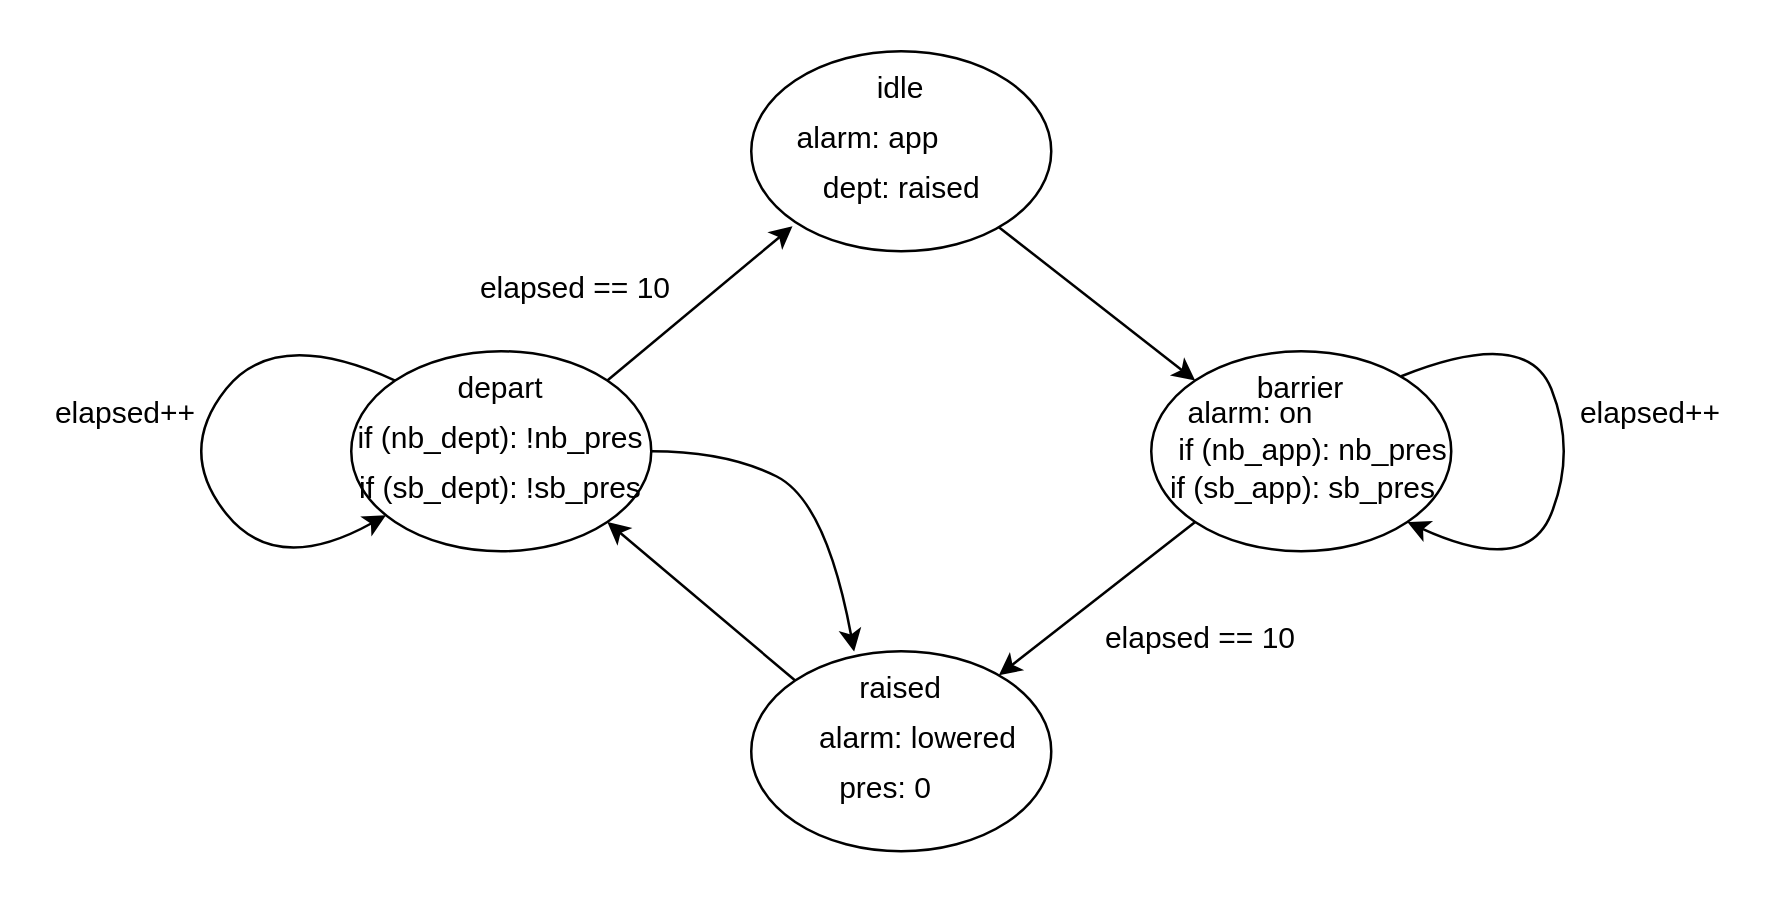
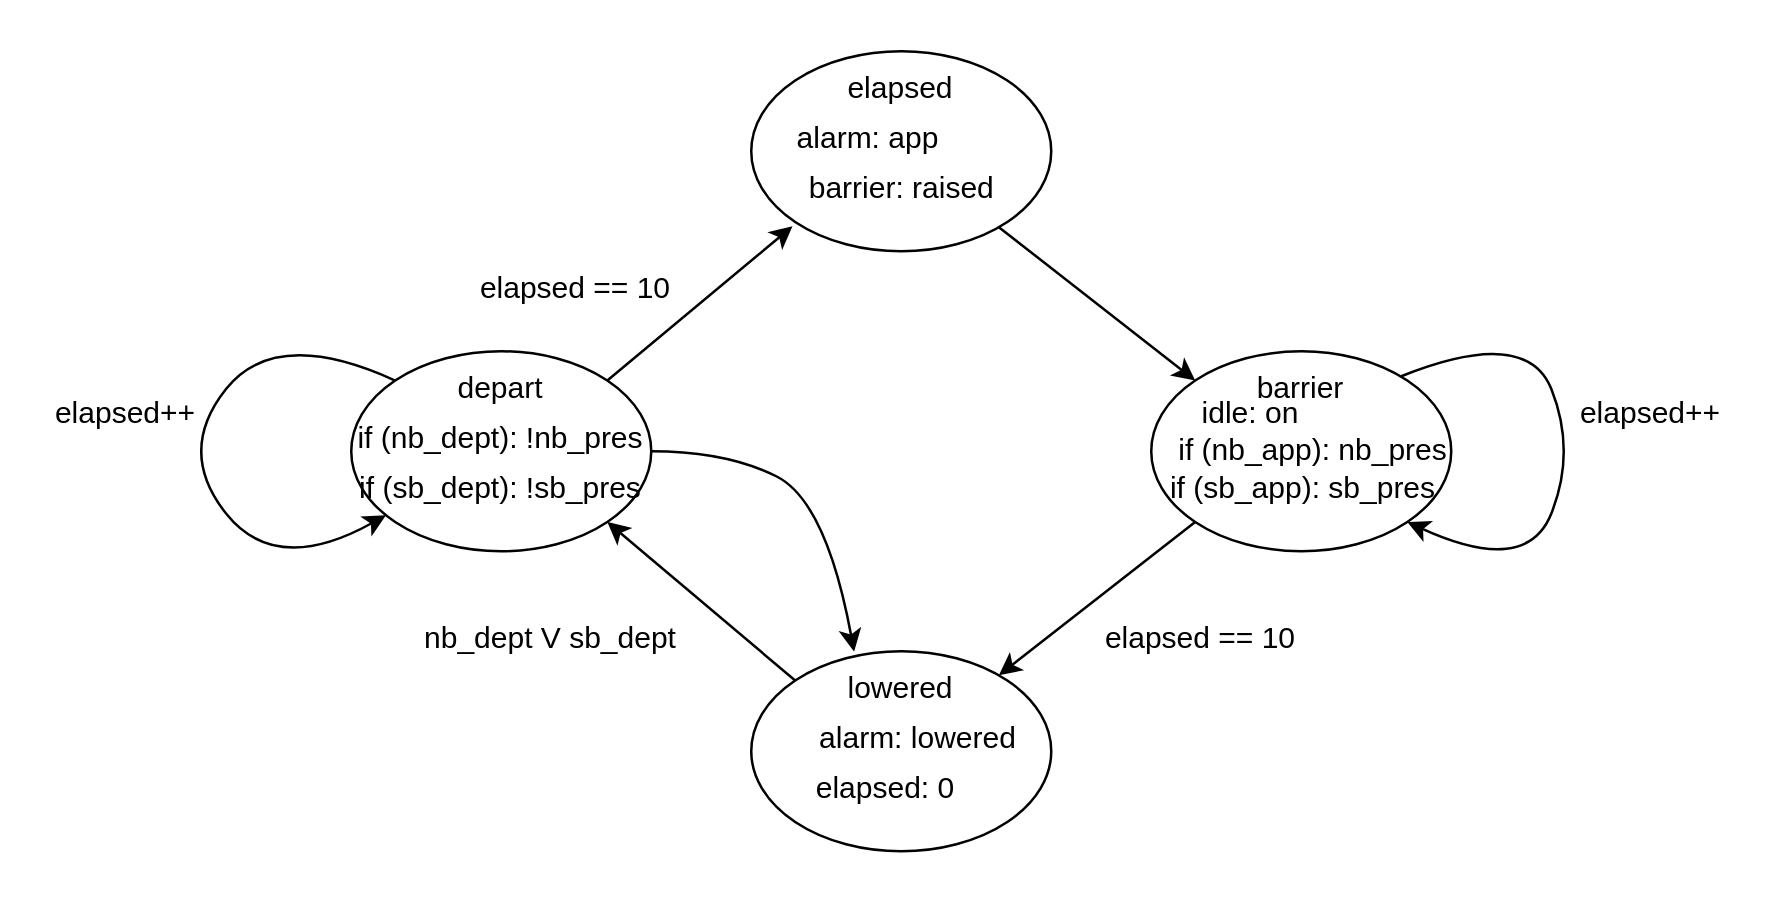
node "idle": label "idle" -> "elapsed"
node "dept: raised": label "dept: raised" -> "barrier: raised"
node "alarm: on": label "alarm: on" -> "idle: on"
node "nb_dept V sb_dept": added
node "raised": label "raised" -> "lowered"
node "pres: 0": label "pres: 0" -> "elapsed: 0"
